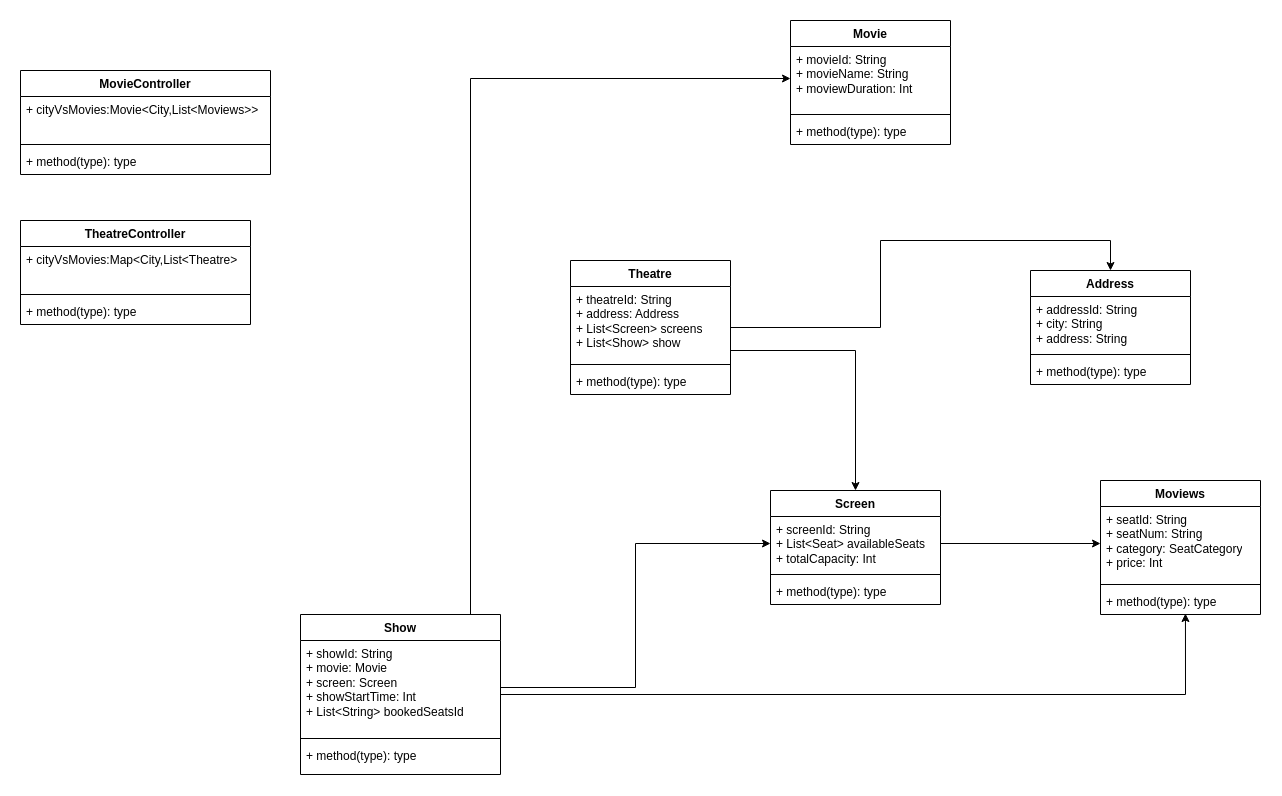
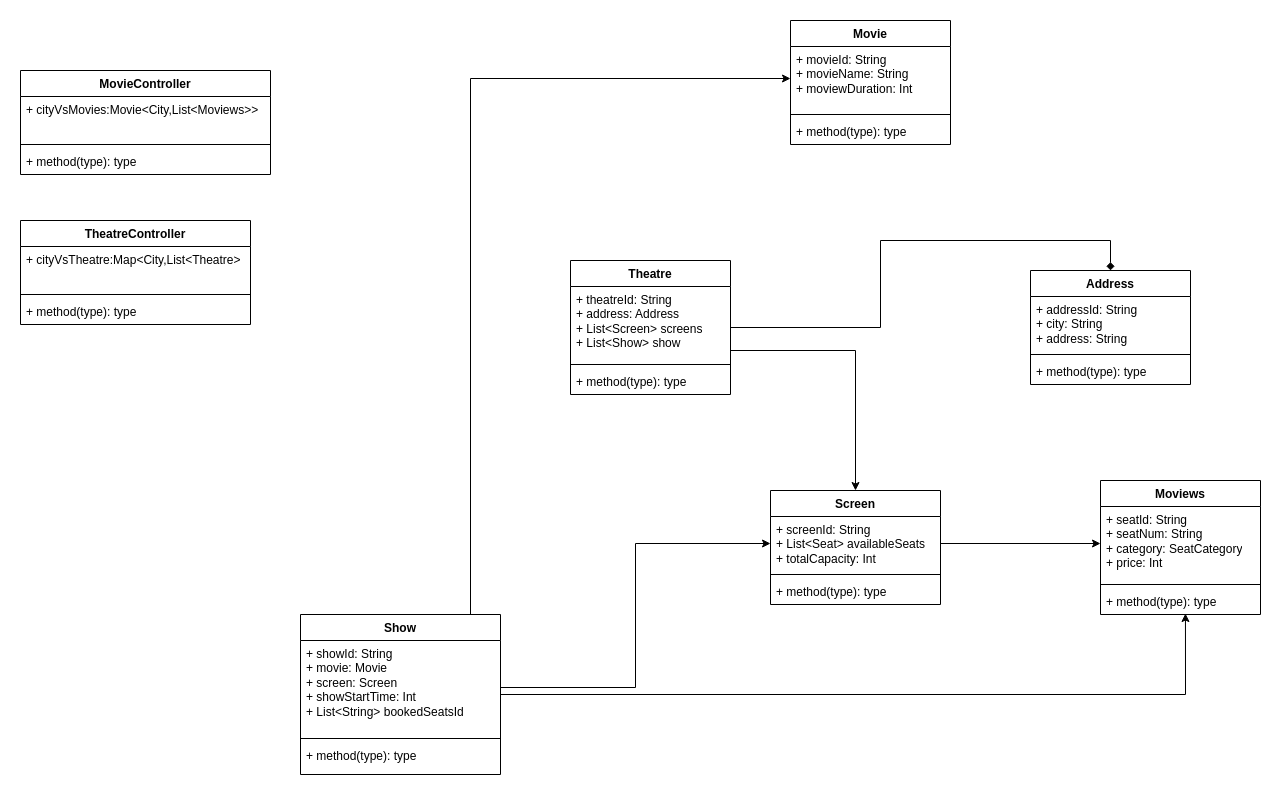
edge "Theatre" -> "Address": arrowhead classic -> diamond
node "+ cityVsMovies:Map<City,List<Theatre>": label "+ cityVsMovies:Map<City,List<Theatre>" -> "+ cityVsTheatre:Map<City,List<Theatre>"
